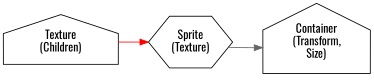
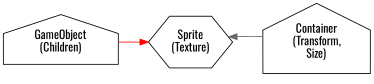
node "Texture (Children)": label "Texture (Children)" -> "GameObject (Children)"
edge "Sprite (Texture)" -> "Container (Transform, Size)": reversed
